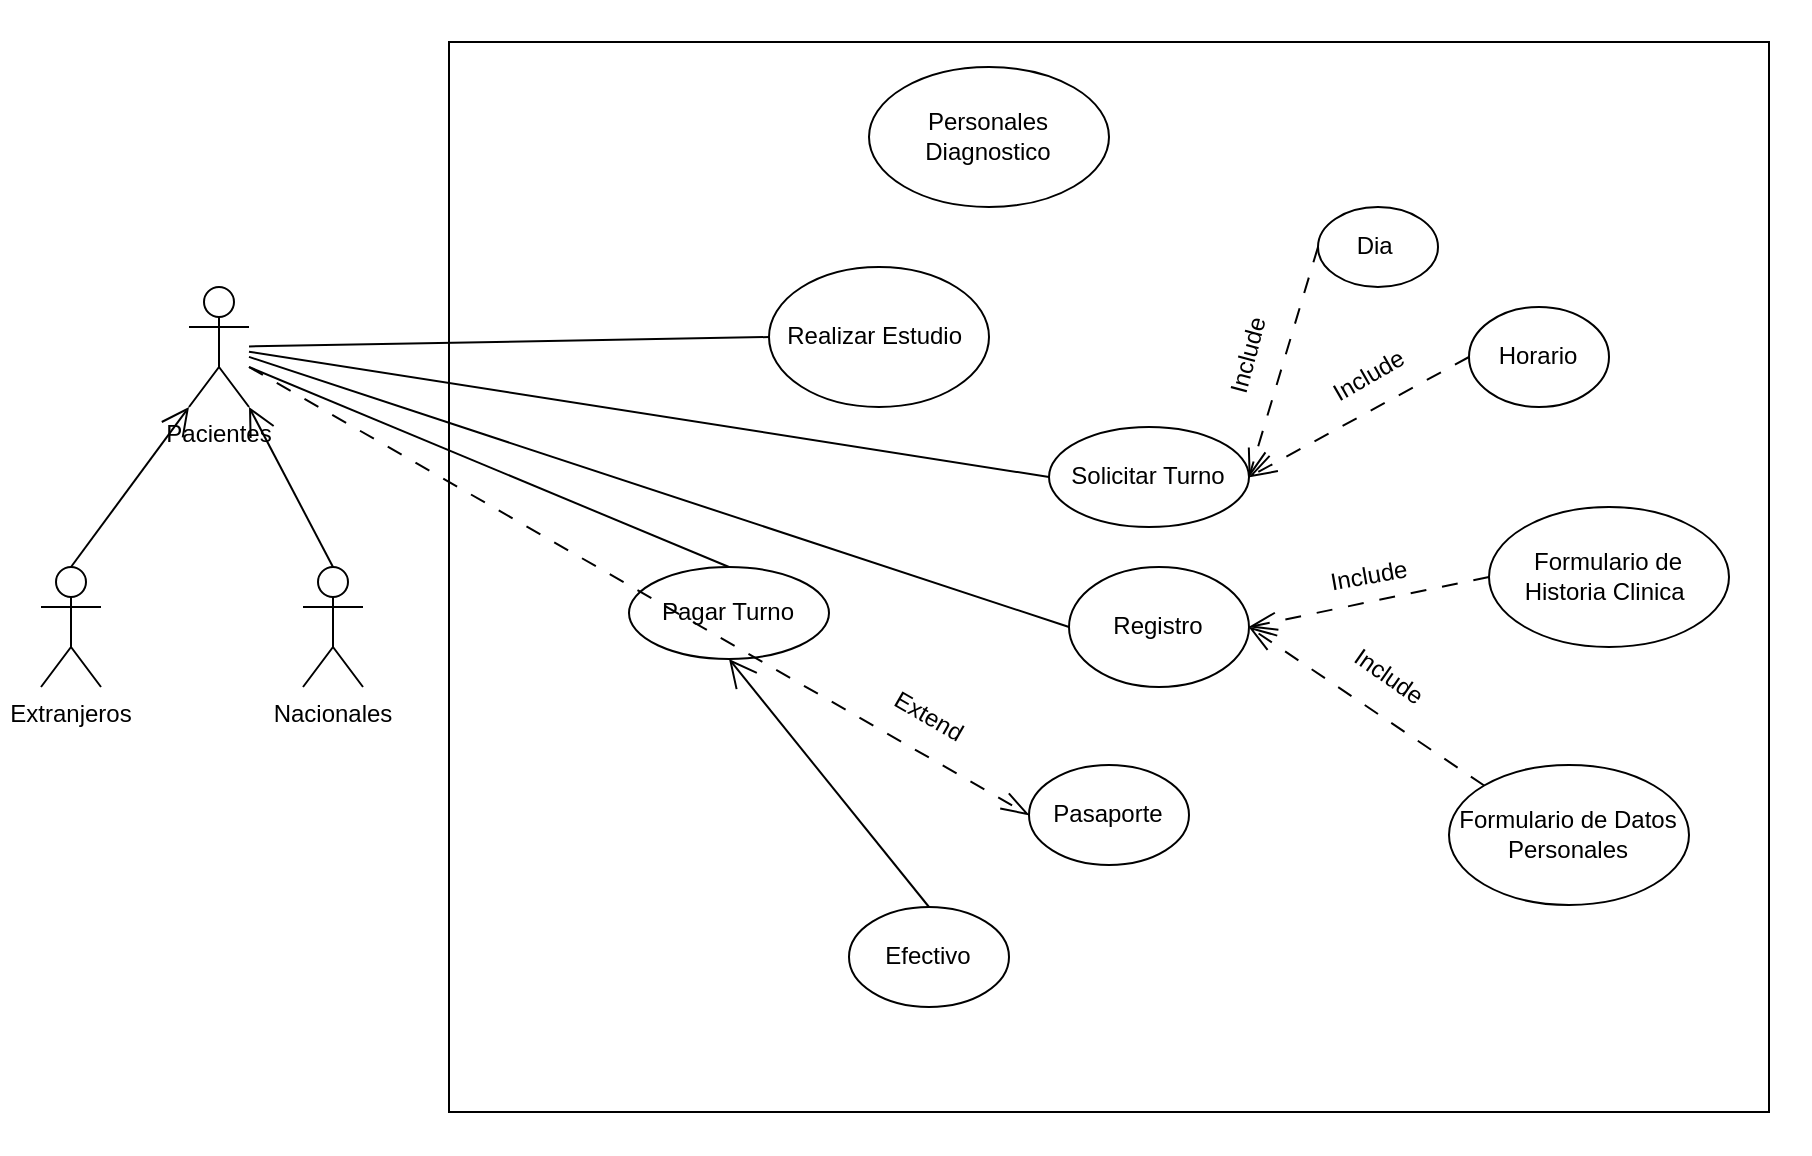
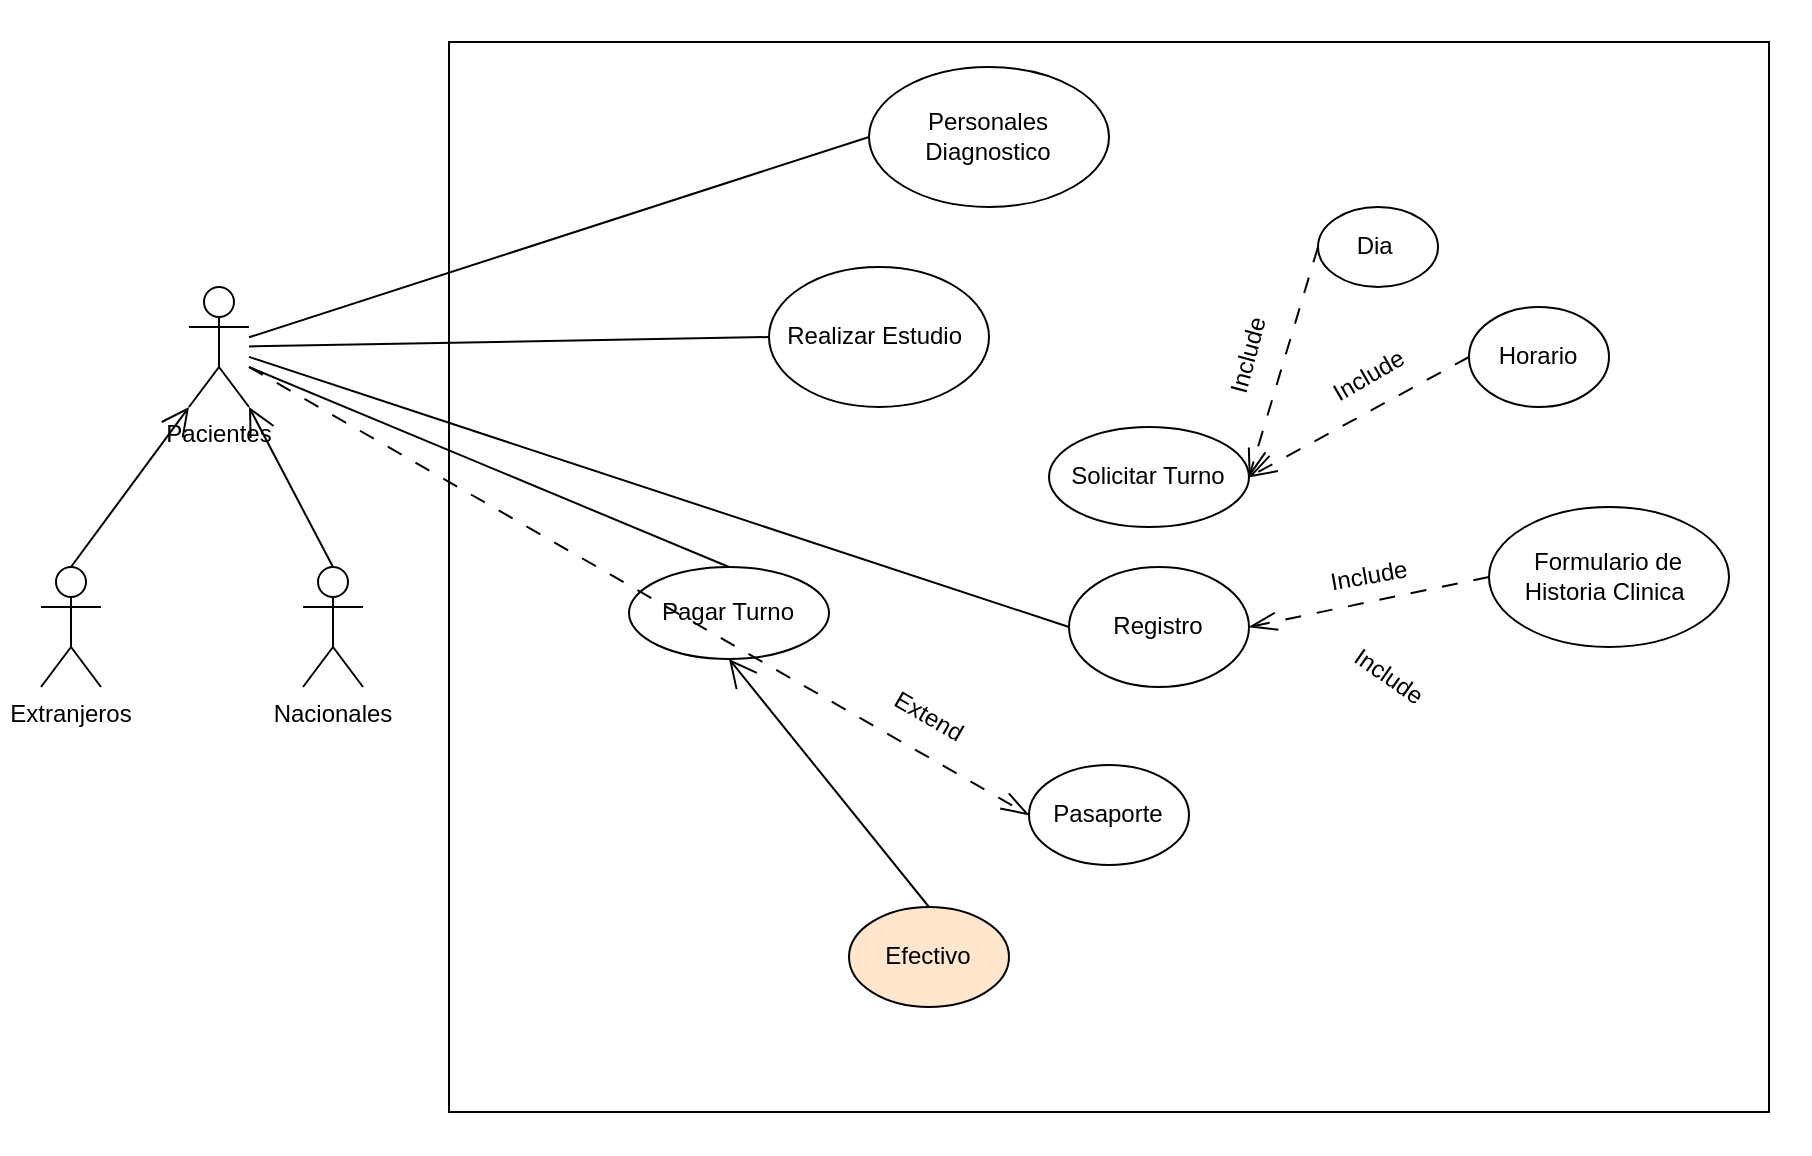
edge "Personales Diagnostico" -- "Pacientes": added
edge "Pacientes" -- "Solicitar Turno": removed
edge "Formulario de Datos Personales" -> "Registro": removed
node "Formulario de Datos Personales": removed
node "Efectivo": fillcolor #ffffff -> #ffe6cc
